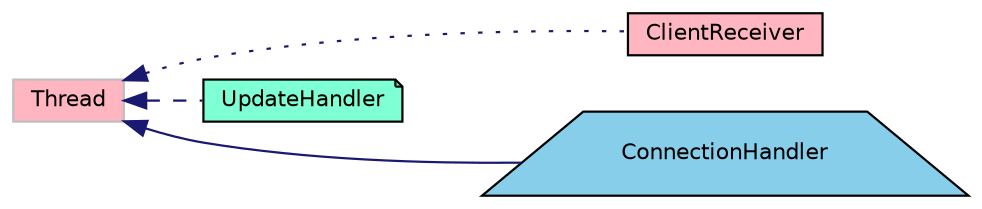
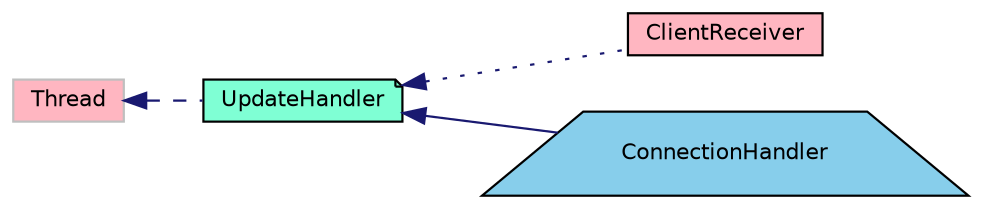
edge "ClientReceiver" -> "Thread": now "ClientReceiver" -> "UpdateHandler"
edge "ConnectionHandler" -> "Thread": now "ConnectionHandler" -> "UpdateHandler"
